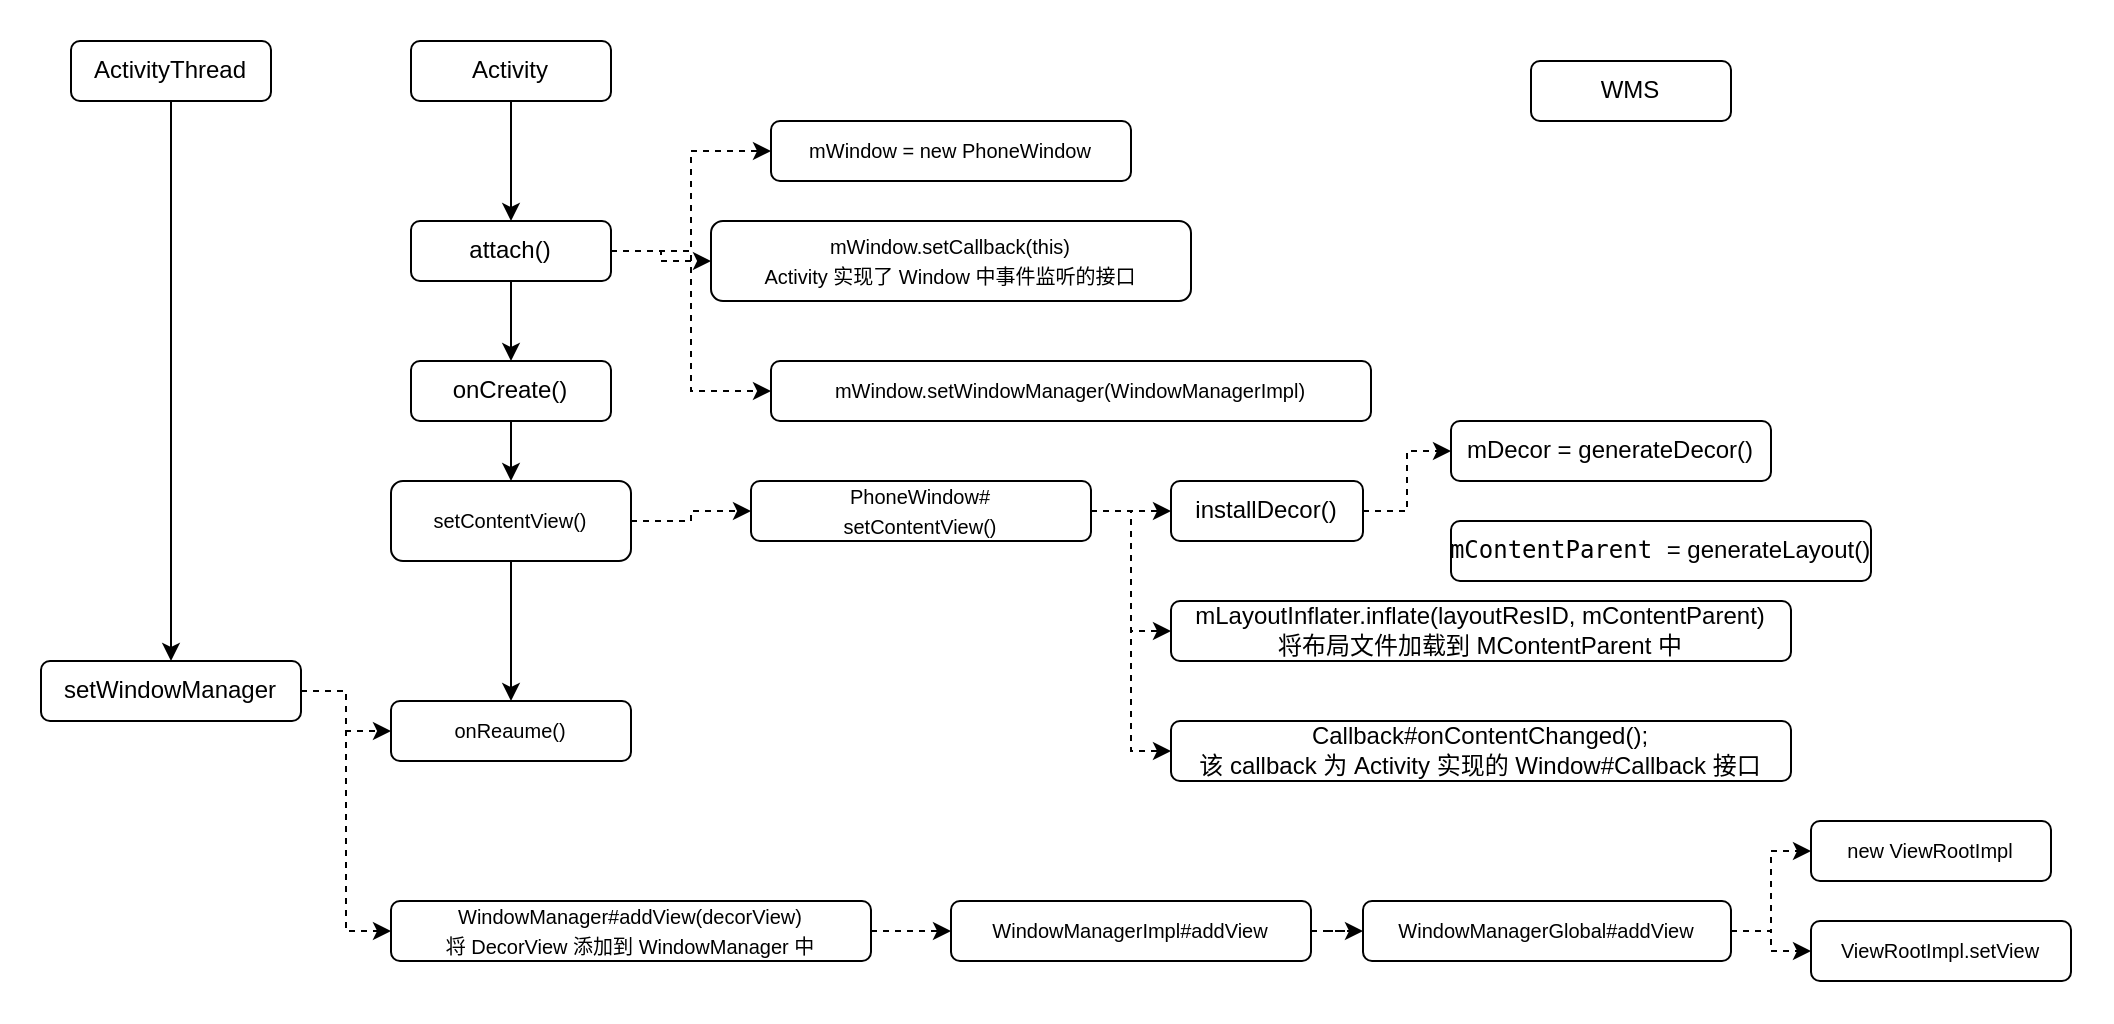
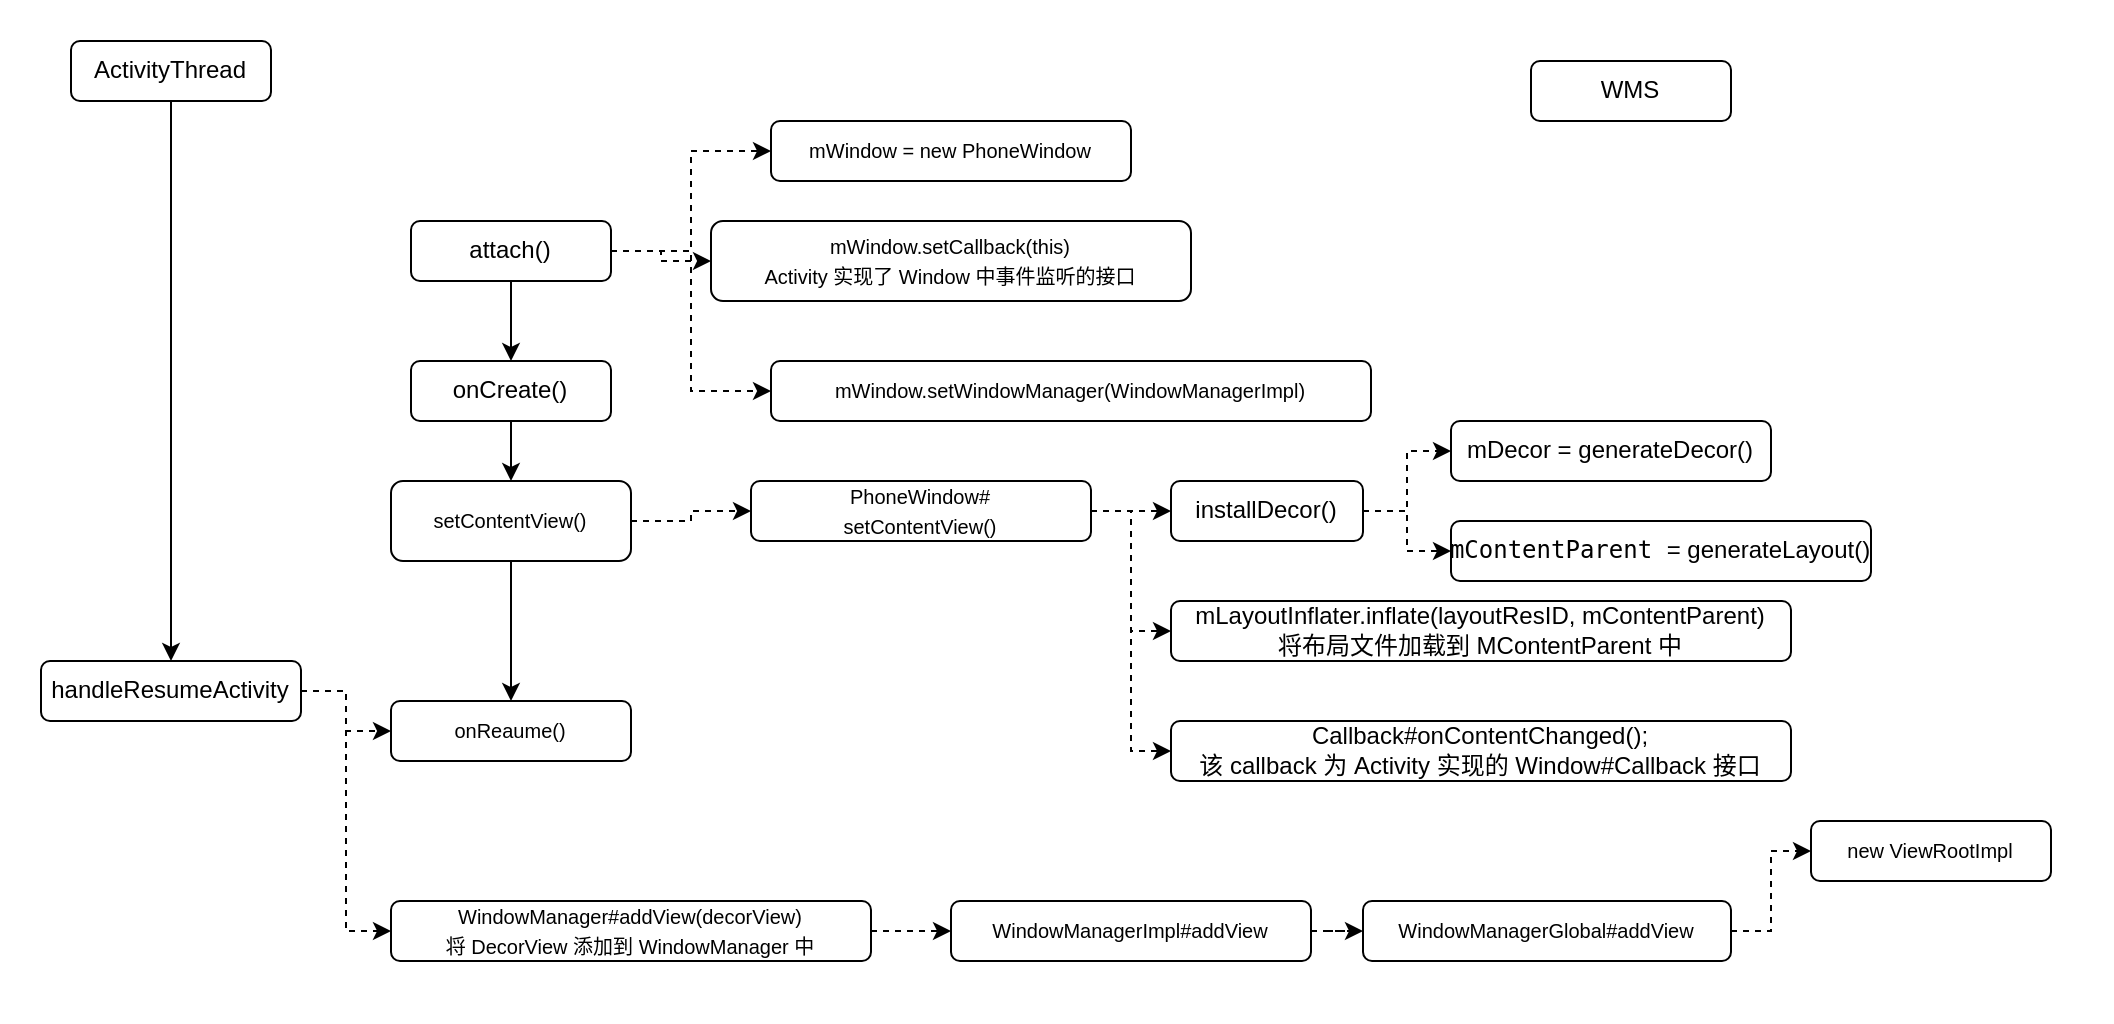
node "Activity": removed
edge "Activity" -> "attach()": removed
edge "installDecor()" -> "mContentParent = generateLayout()": added
node "setWindowManager": label "setWindowManager" -> "handleResumeActivity"
edge "WindowManagerGlobal#addView" -> "ViewRootImpl.setView": removed
node "ViewRootImpl.setView": removed
